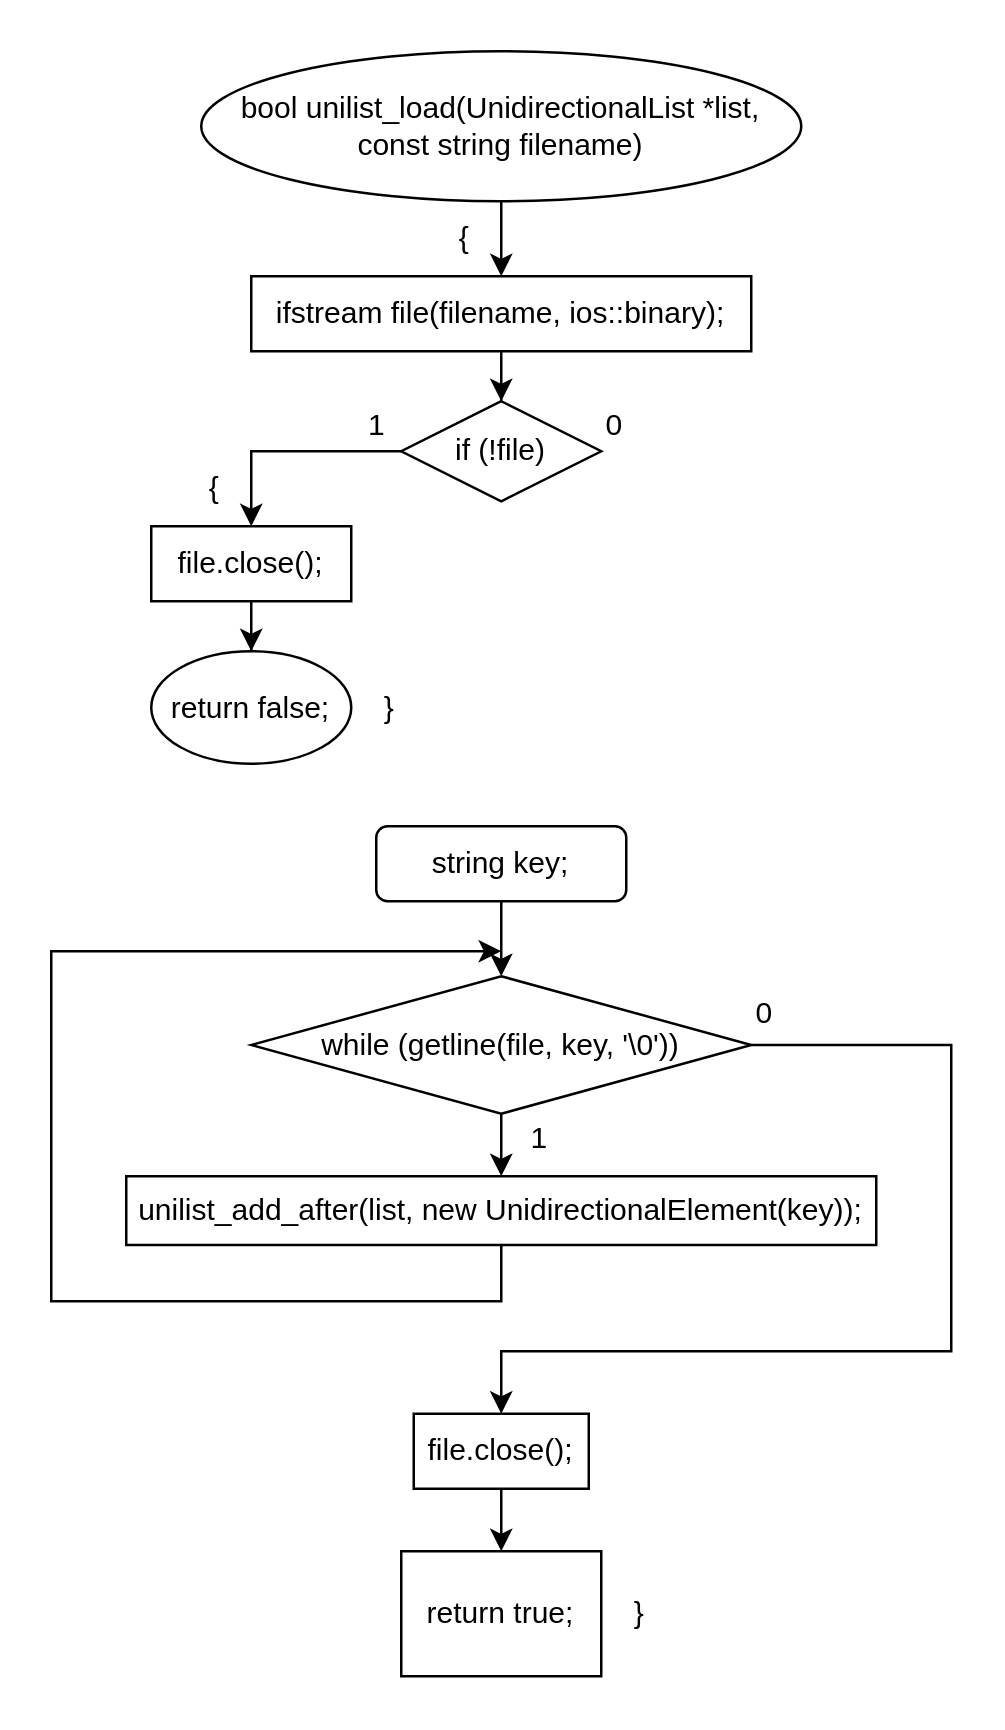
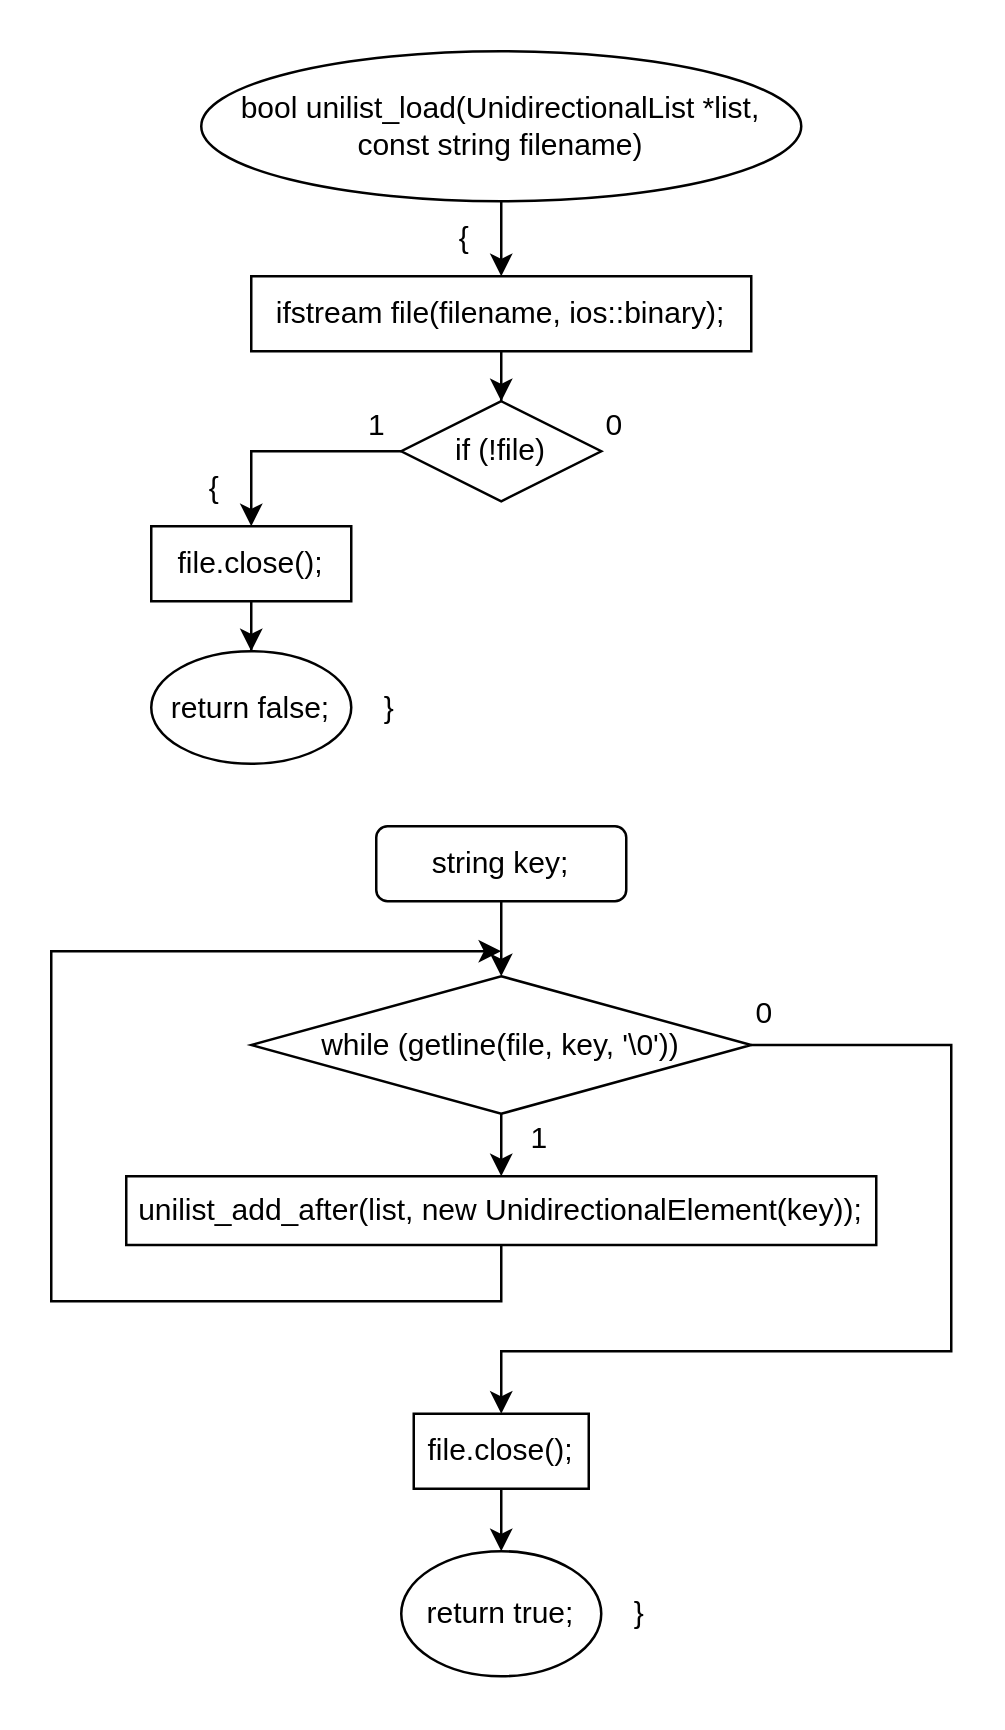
node "return true;": shape rectangle -> ellipse
